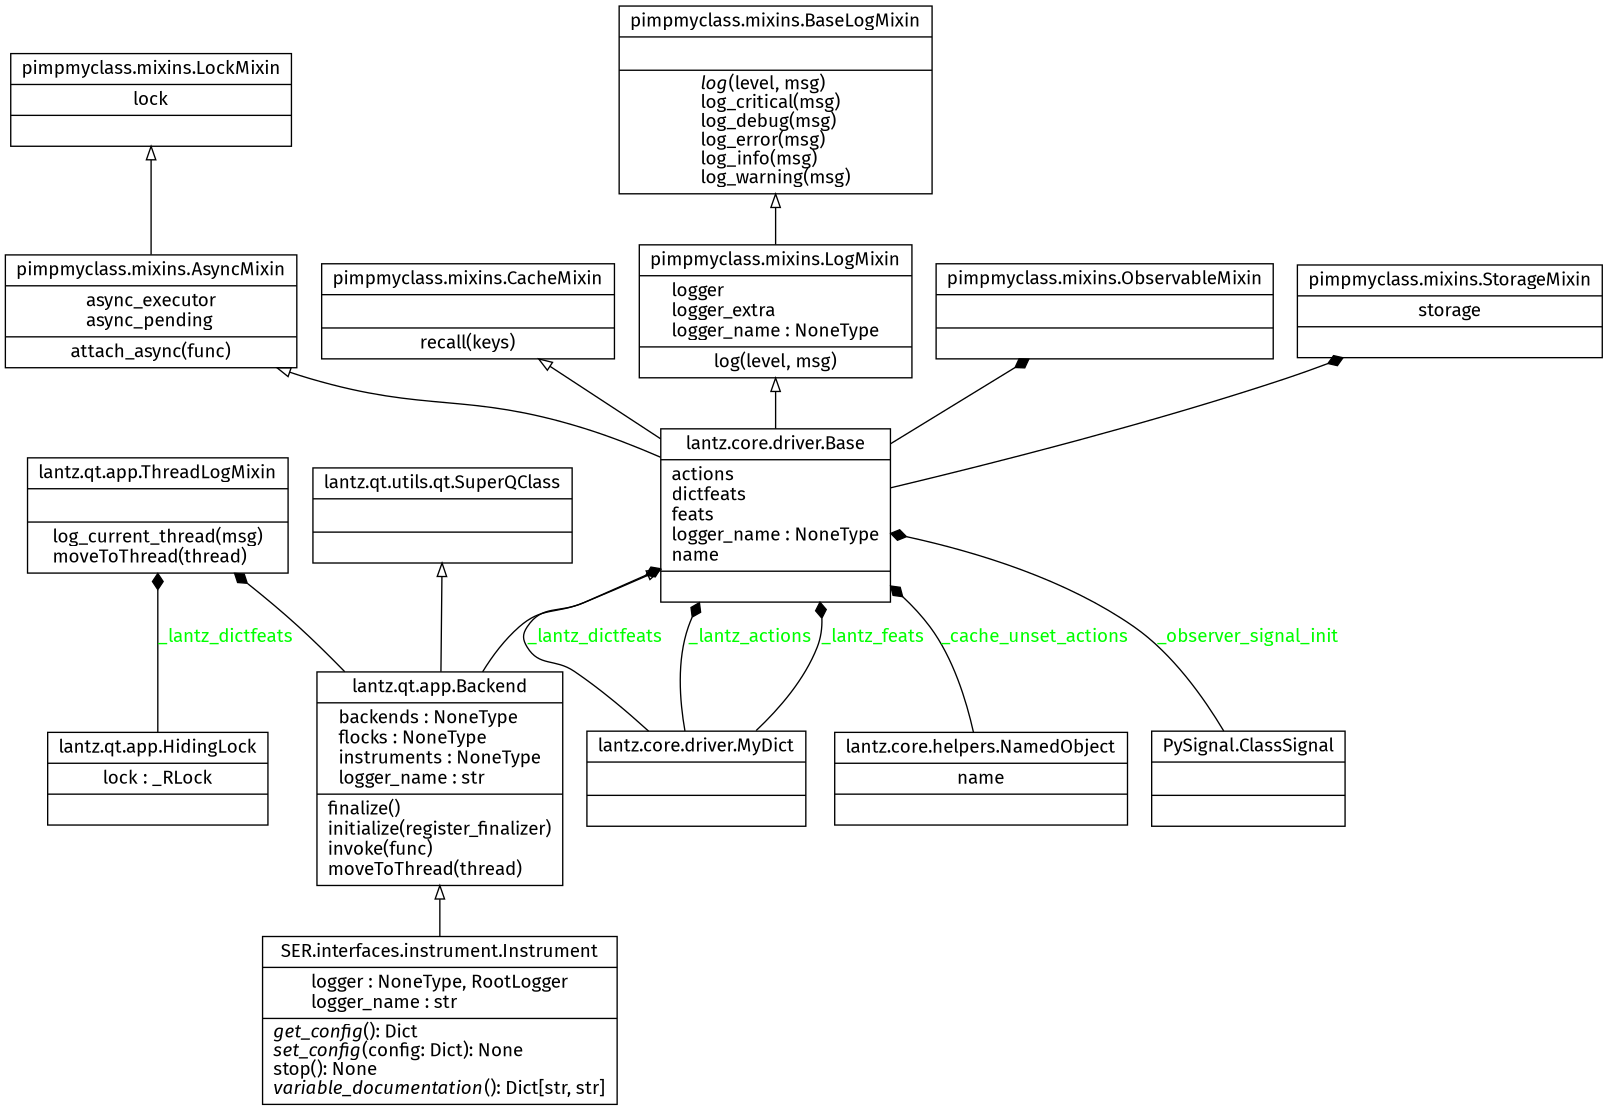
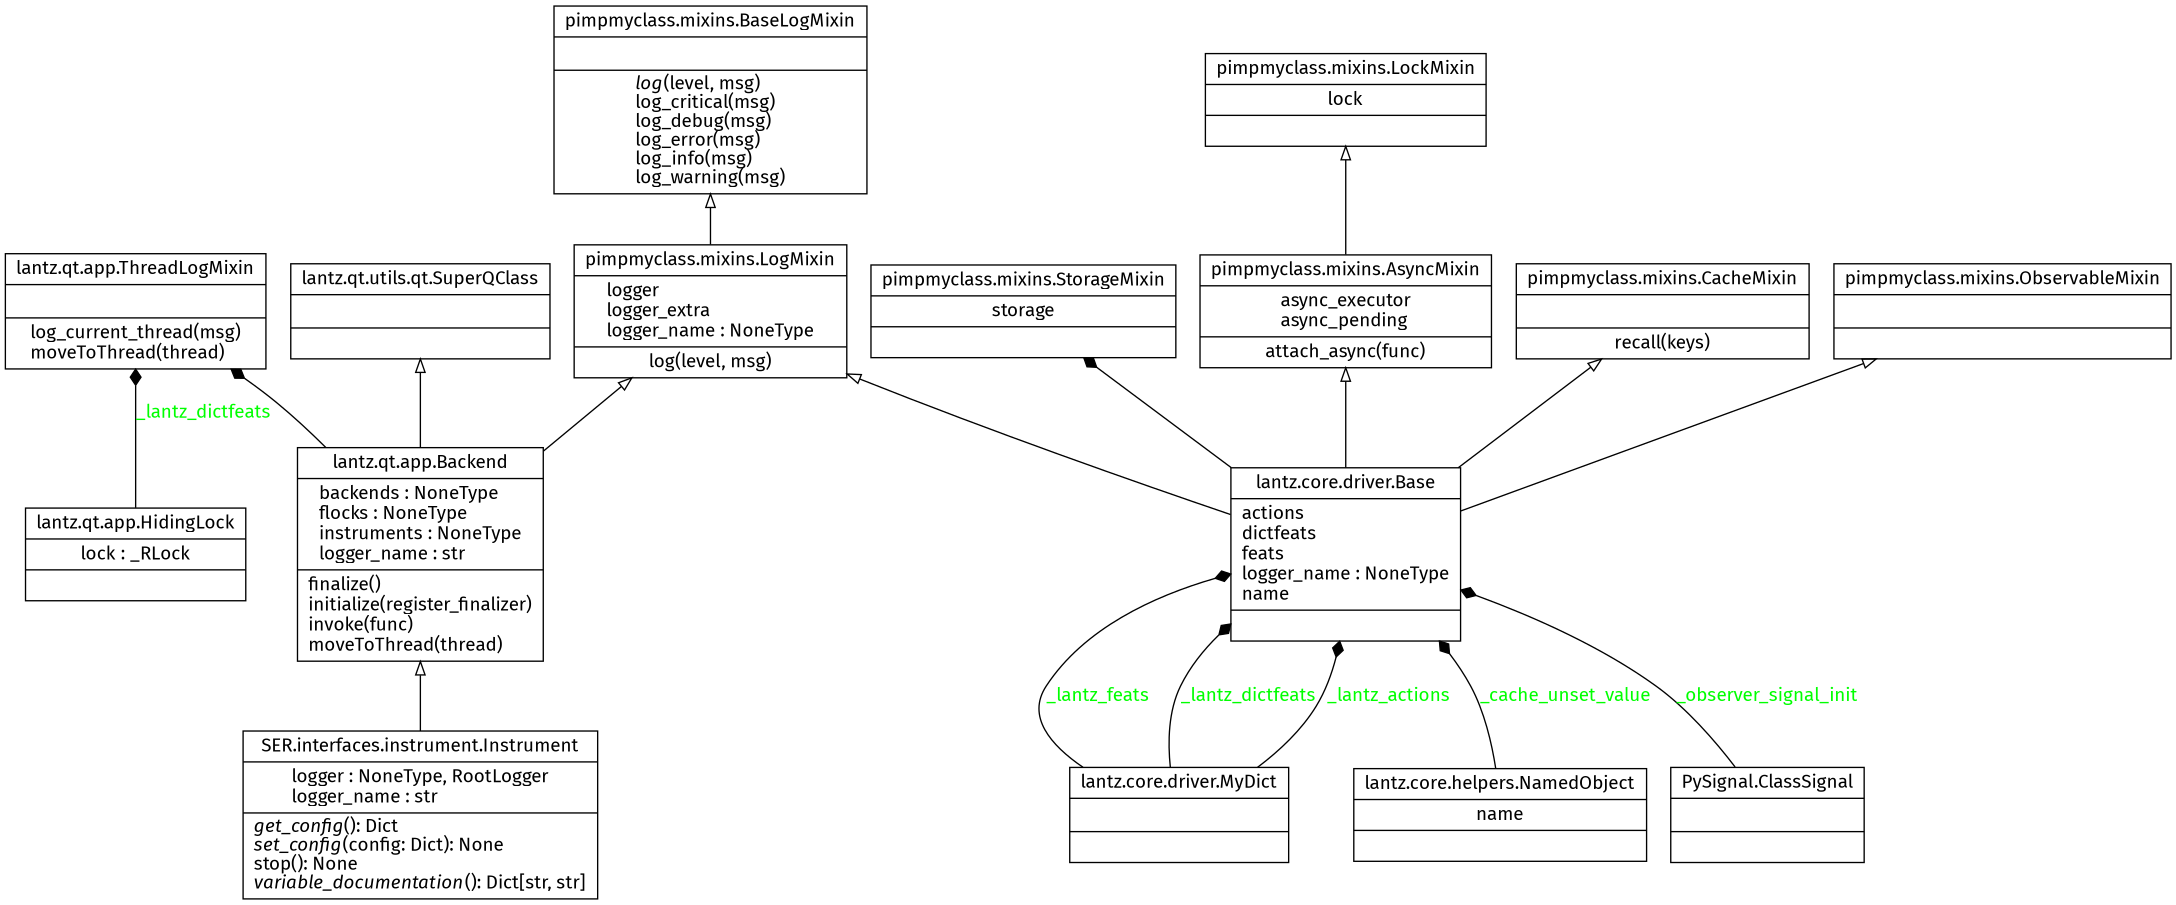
edge "lantz.core.driver.Base" -> "pimpmyclass.mixins.ObservableMixin": arrowhead diamond -> empty
edge "lantz.qt.app.Backend" -> "lantz.core.driver.Base": now "lantz.qt.app.Backend" -> "pimpmyclass.mixins.LogMixin"
edge "lantz.core.helpers.NamedObject" -> "lantz.core.driver.Base": label "_cache_unset_actions" -> "_cache_unset_value"
